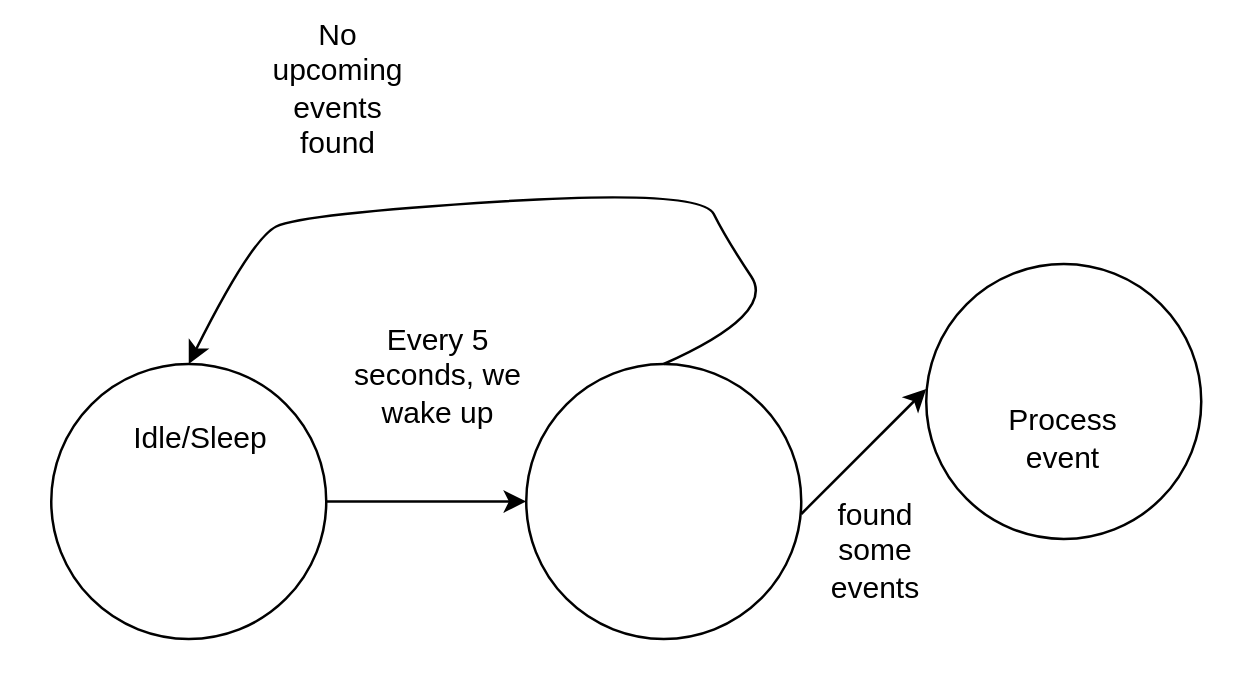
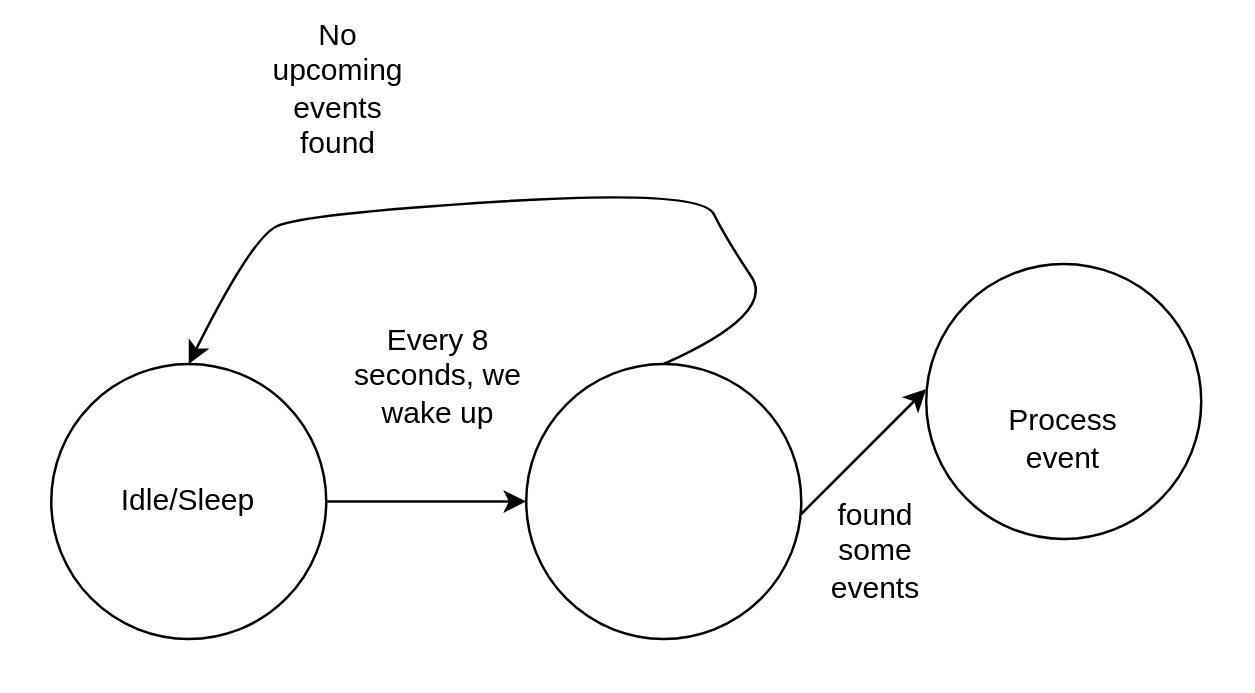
node "Every 5 seconds, we wake up": label "Every 5 seconds, we wake up" -> "Every 8 seconds, we wake up"
node "Idle/Sleep": moved (201, 439) -> (189, 501)
